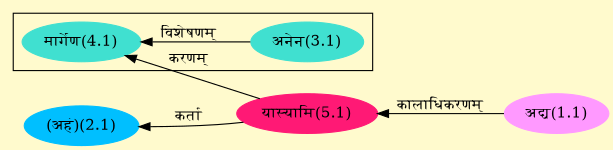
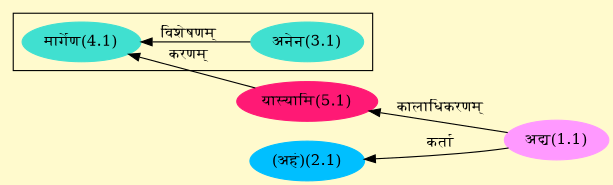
edge "यास्यामि(5.1)" -> "(अहं)(2.1)": now "अद्य(1.1)" -> "(अहं)(2.1)"
